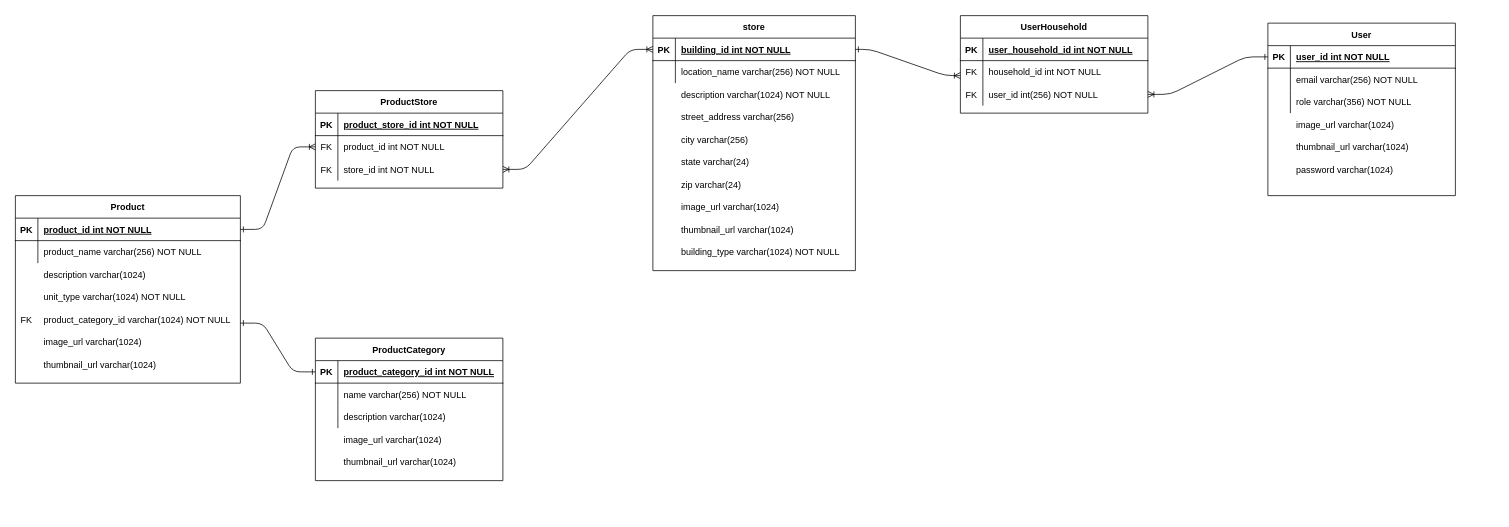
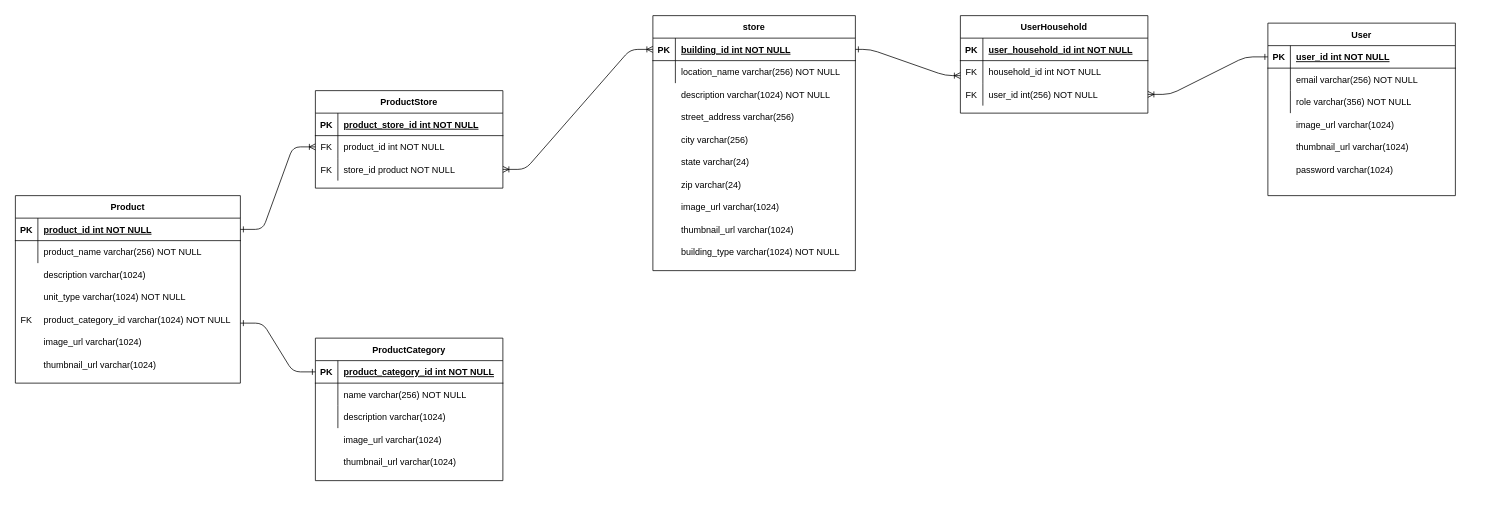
node "store_id int NOT NULL": label "store_id int NOT NULL" -> "store_id product NOT NULL"
